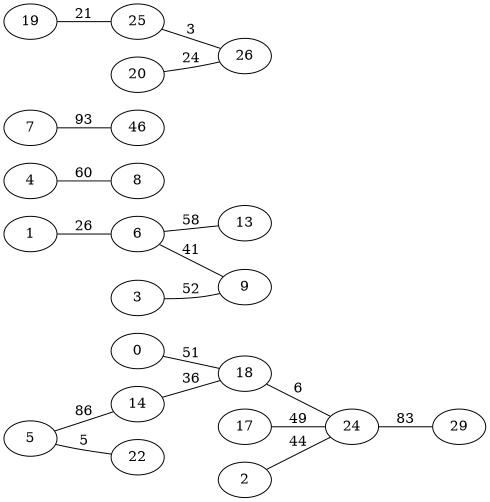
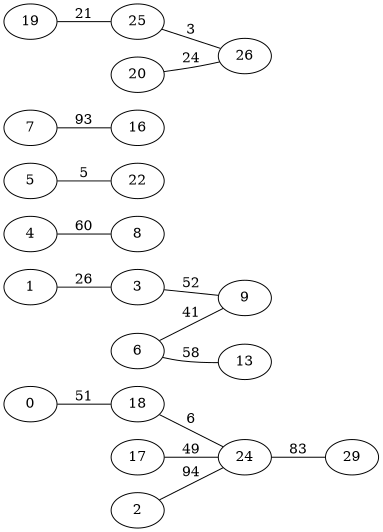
node "46": label "46" -> "16"
edge "1" -- "6": now "1" -- "3"
node "14": removed
edge "24" -- "2": label "44" -> "94"
